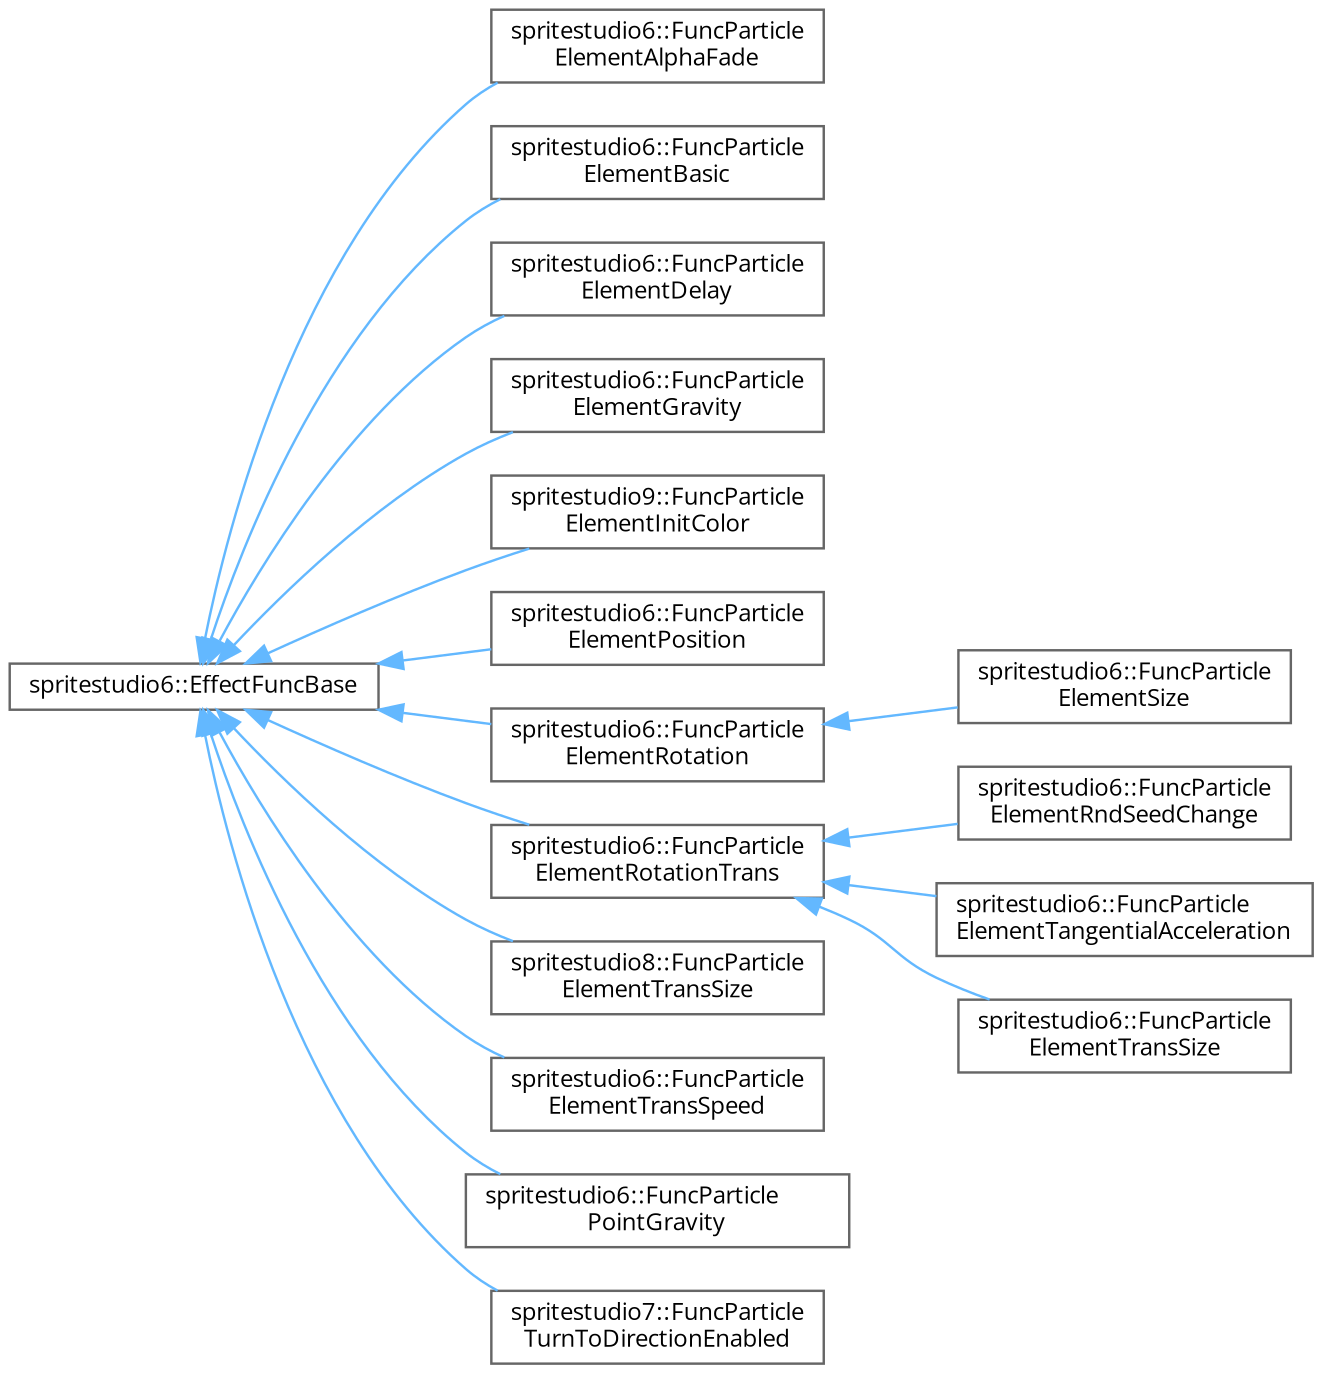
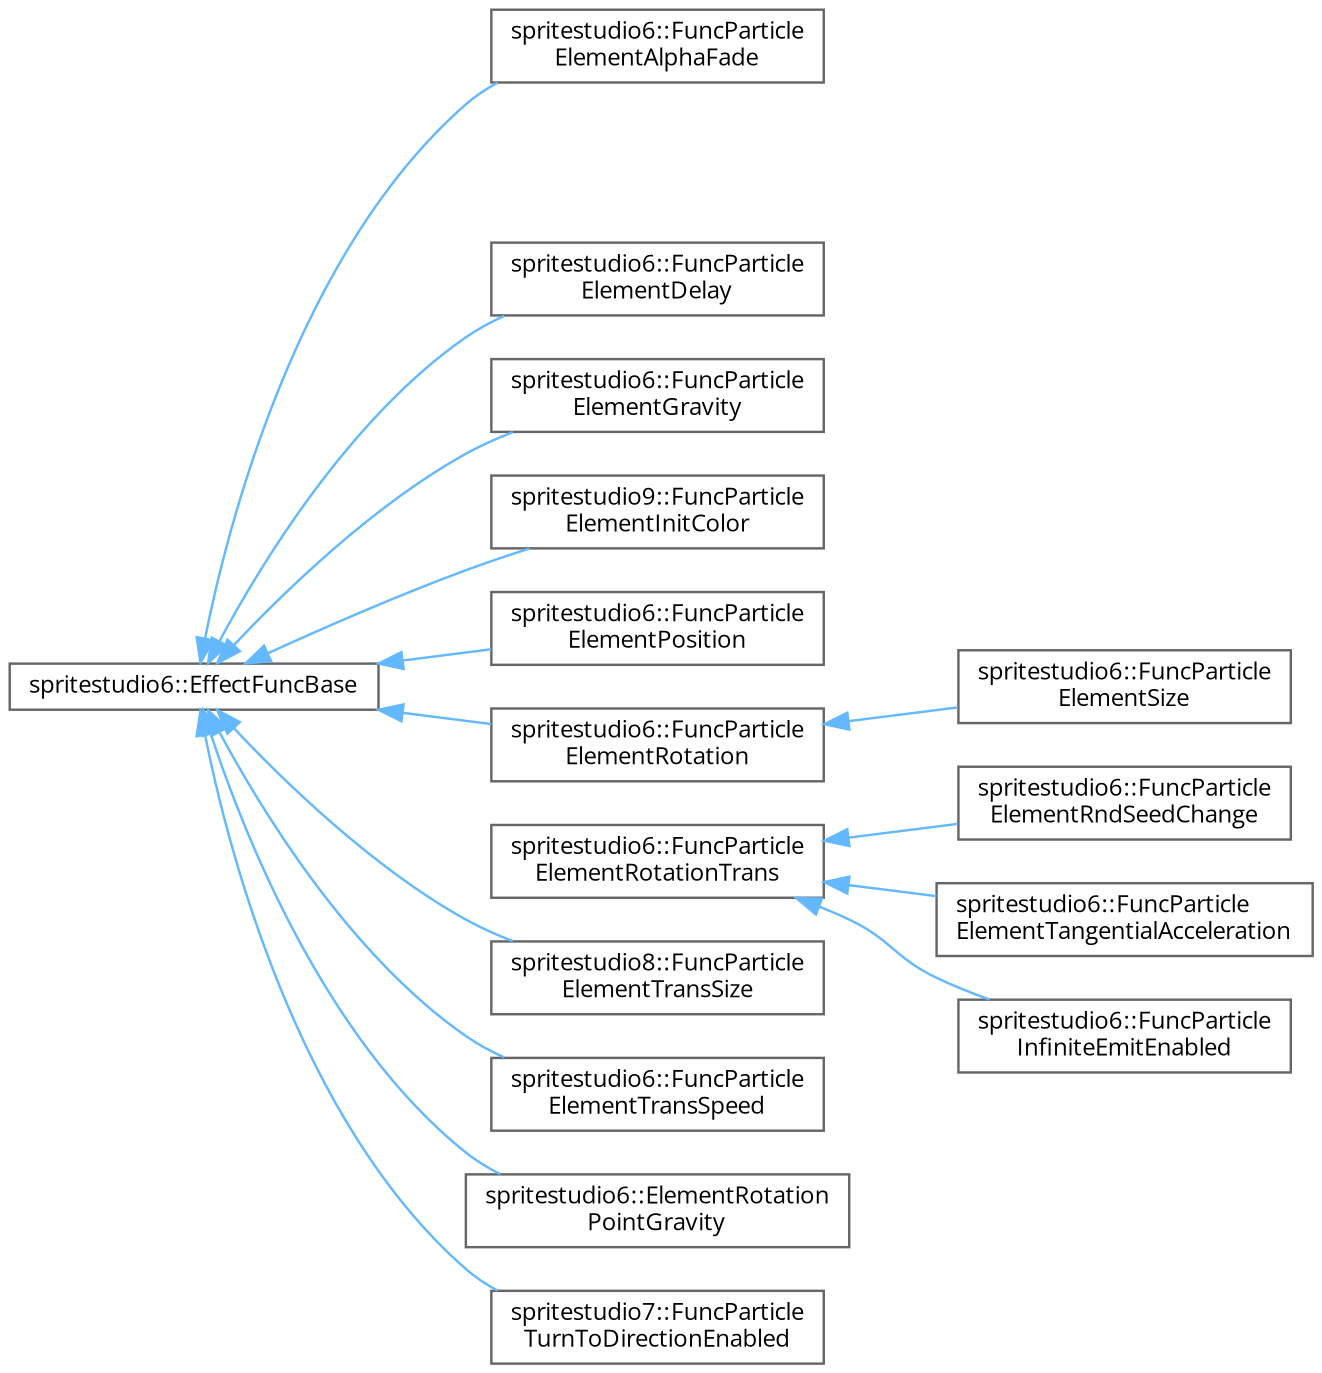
node "spritestudio6::FuncParticle ElementBasic": removed
edge "spritestudio6::FuncParticle ElementRotationTrans" -> "spritestudio6::EffectFuncBase": removed
node "spritestudio6::FuncParticle ElementTransSize": label "spritestudio6::FuncParticle ElementTransSize" -> "spritestudio6::FuncParticle InfiniteEmitEnabled"
node "spritestudio6::FuncParticle PointGravity": label "spritestudio6::FuncParticle PointGravity" -> "spritestudio6::ElementRotation PointGravity"
